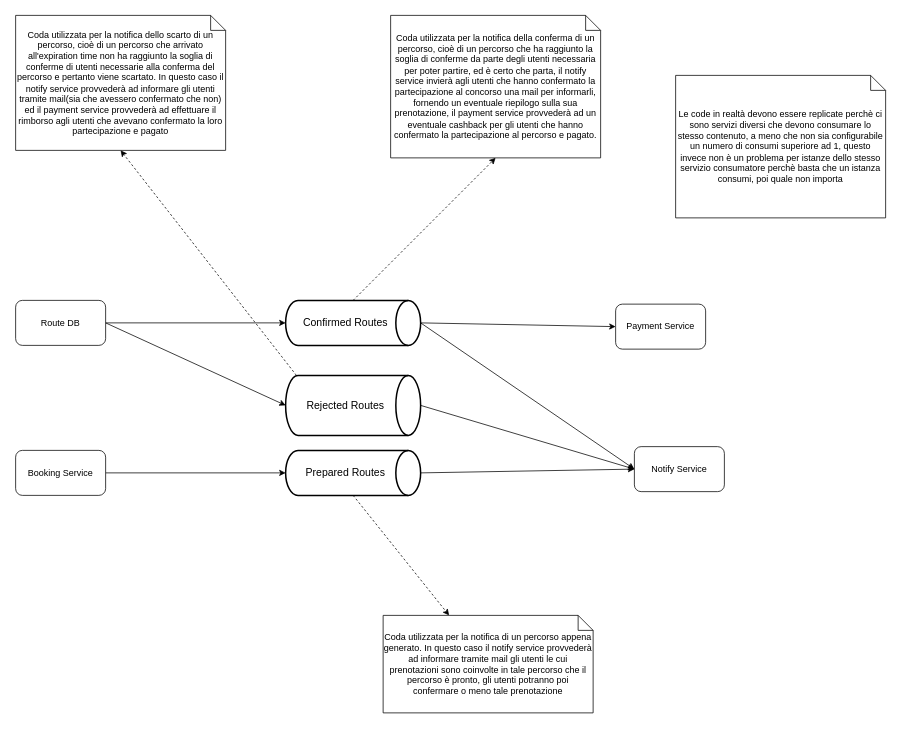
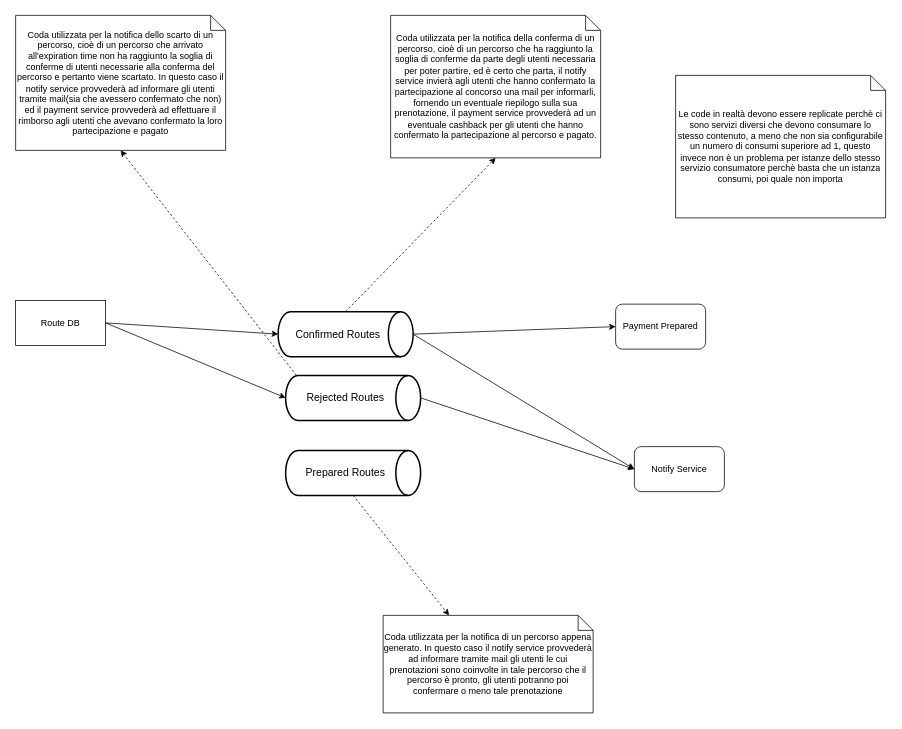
node "Route DB": shape rounded rectangle -> rectangle
node "Confirmed Routes": moved (353, 323) -> (345, 334)
node "Payment Service": label "Payment Service" -> "Payment Prepared"
node "Rejected Routes": size 135x60 -> 135x45
edge "Prepared Routes" -> "Notify Service": removed
node "Booking Service": removed
edge "Booking Service" -> "Prepared Routes": removed
